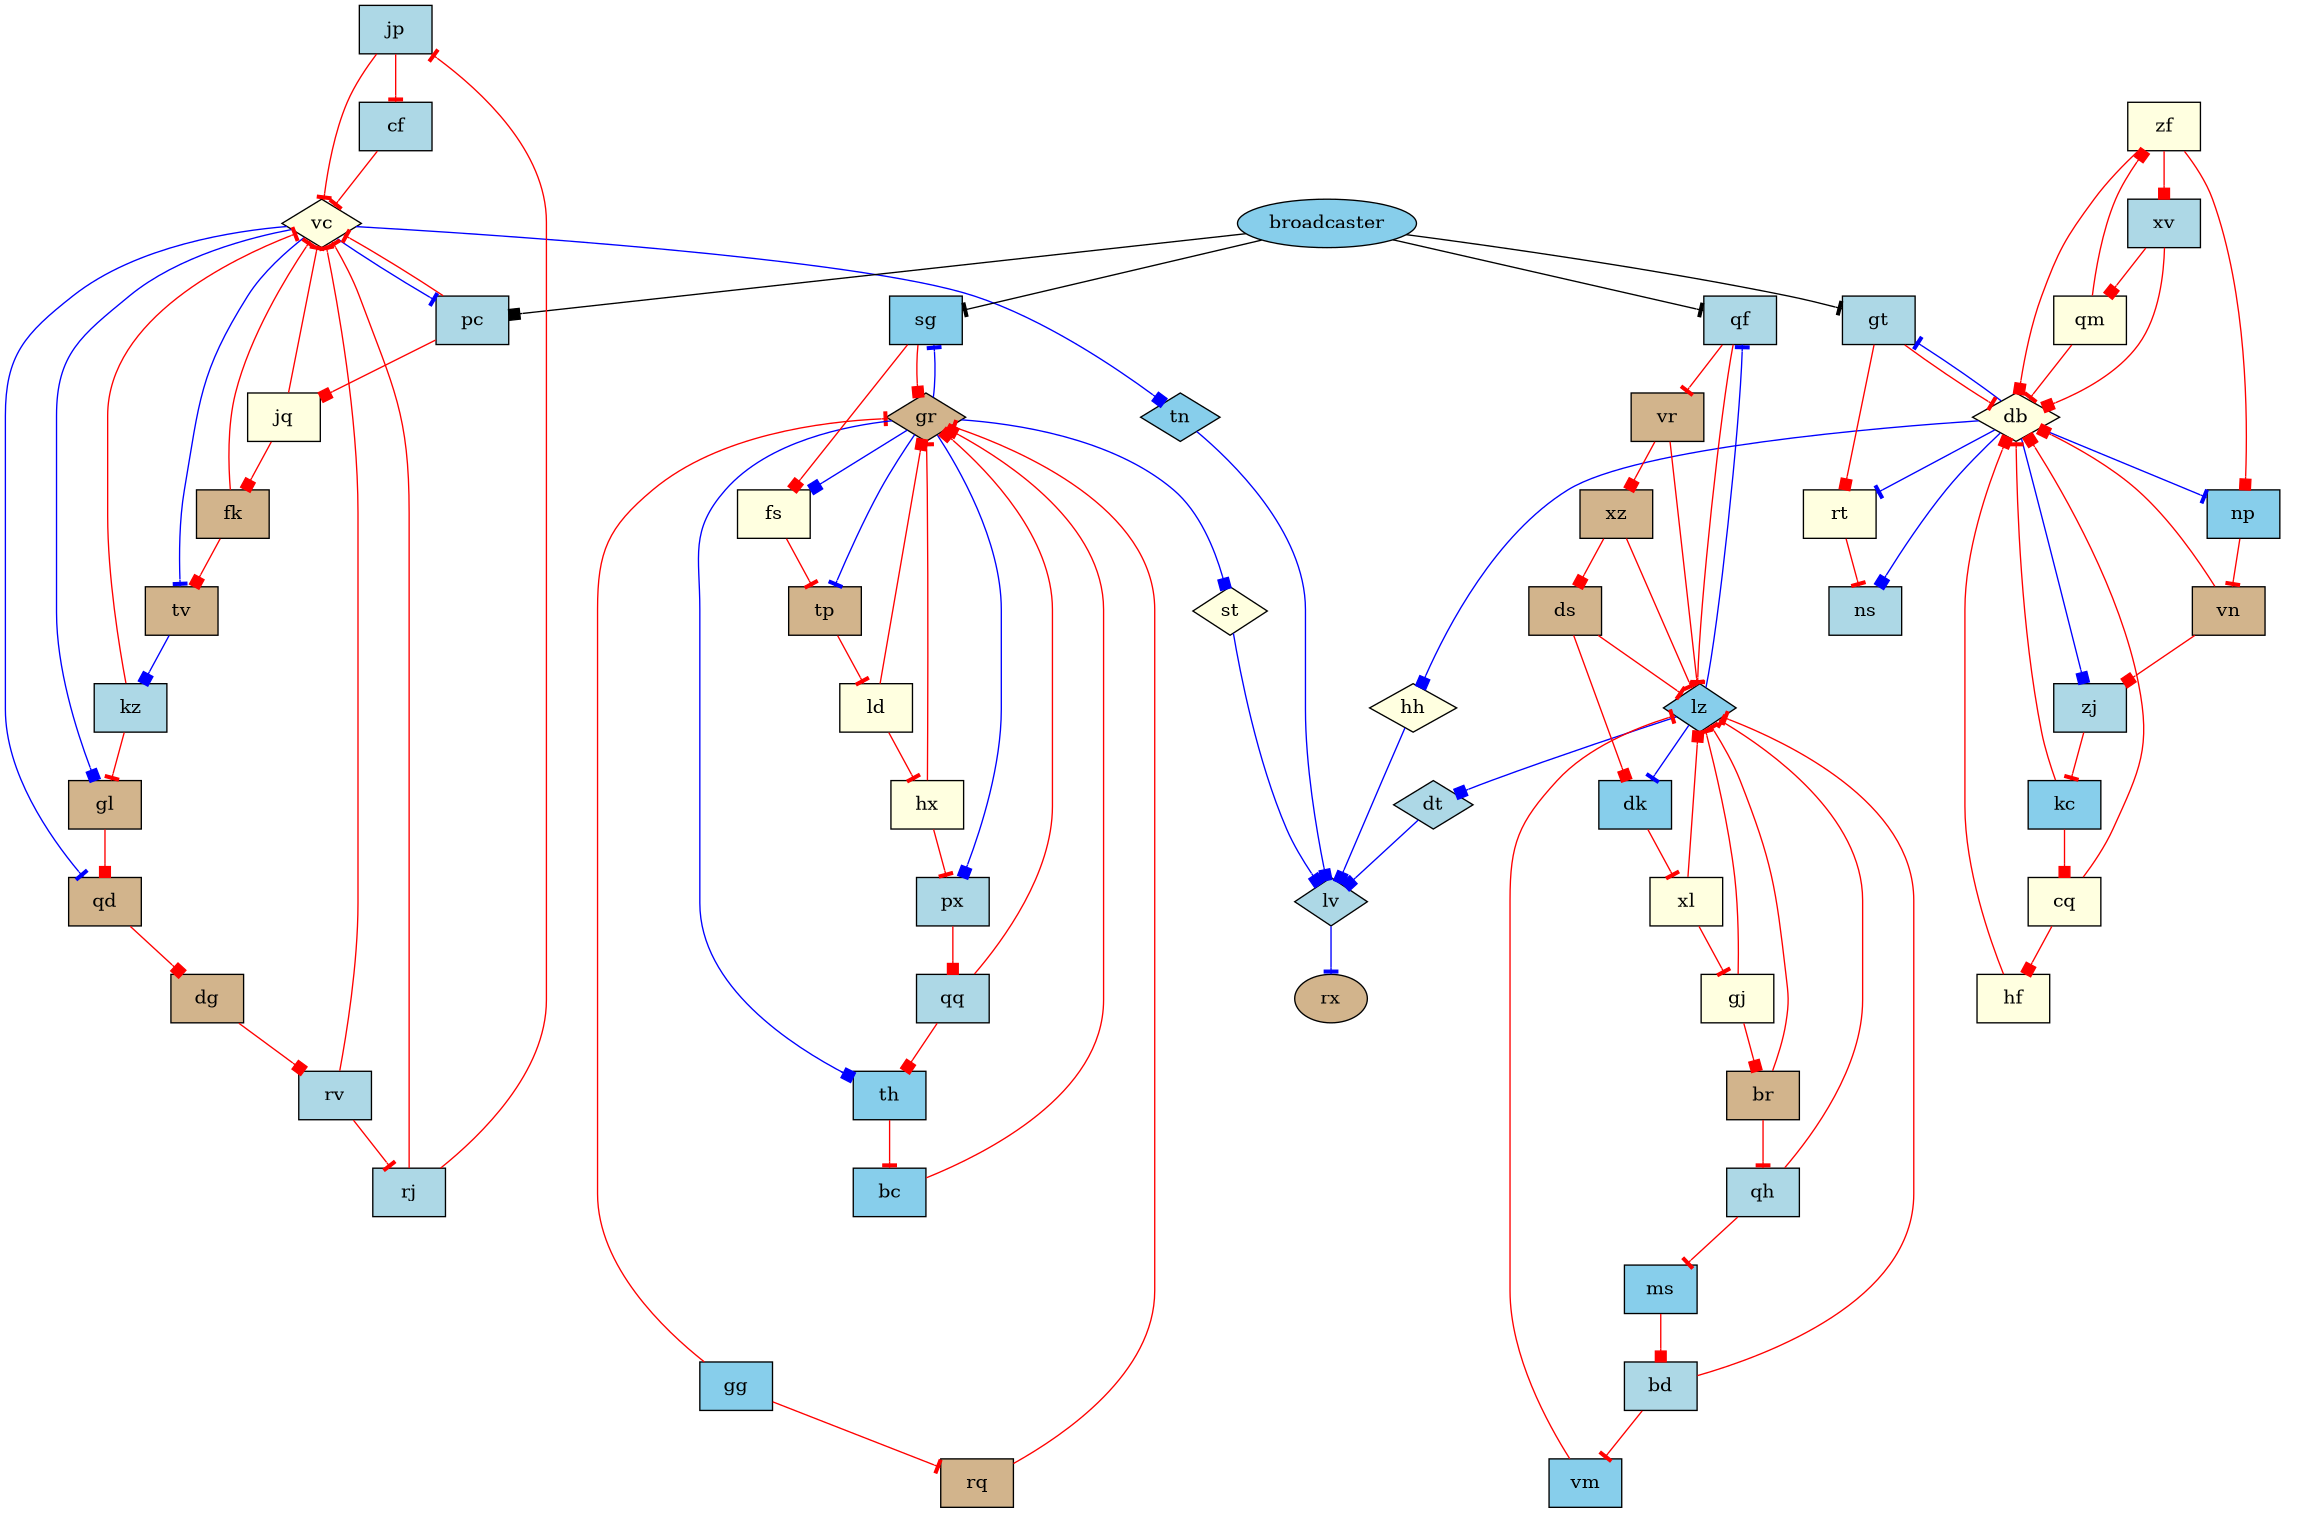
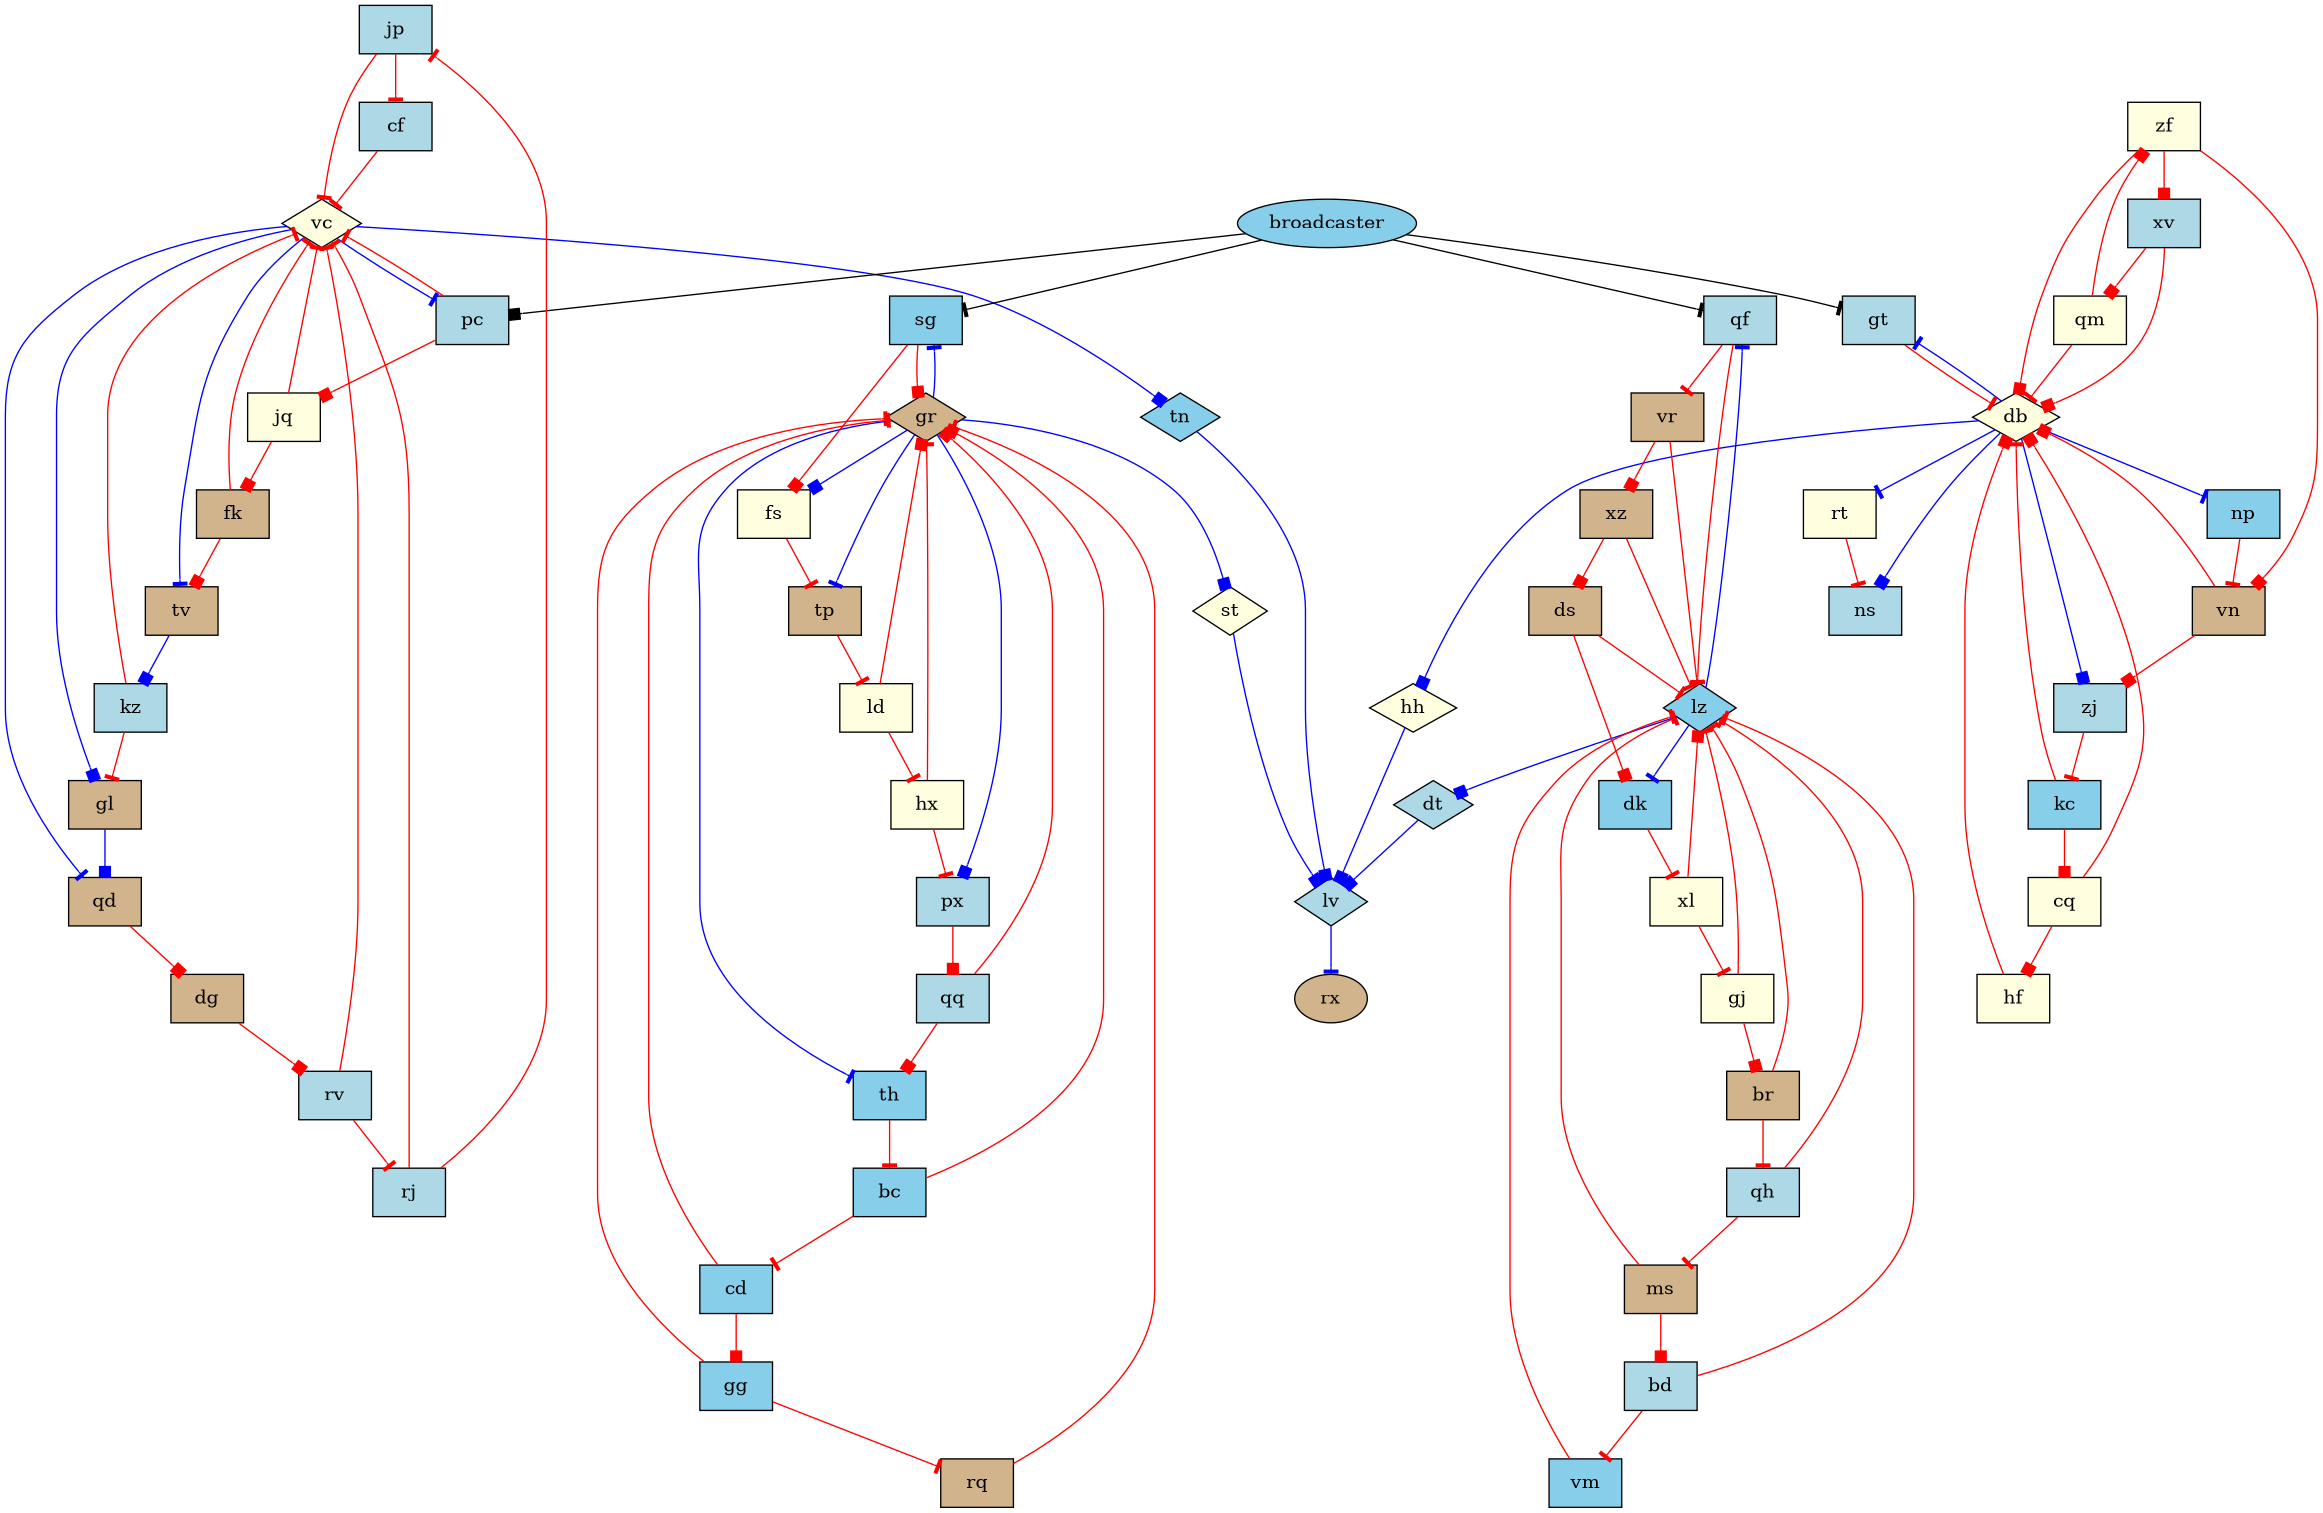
edge "zf" -> "np": now "zf" -> "vn"
edge "gt" -> "rt": removed
edge "gr" -> "th": arrowhead box -> tee
edge "gl" -> "qd": color red -> blue
edge "ms" -> "lz": added
node "cd": added
node "ms": fillcolor skyblue -> tan
